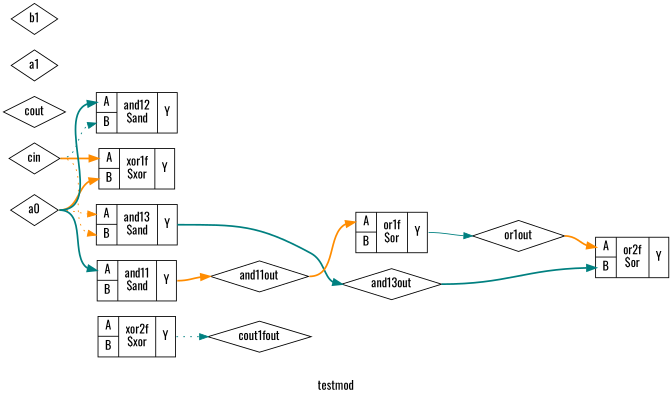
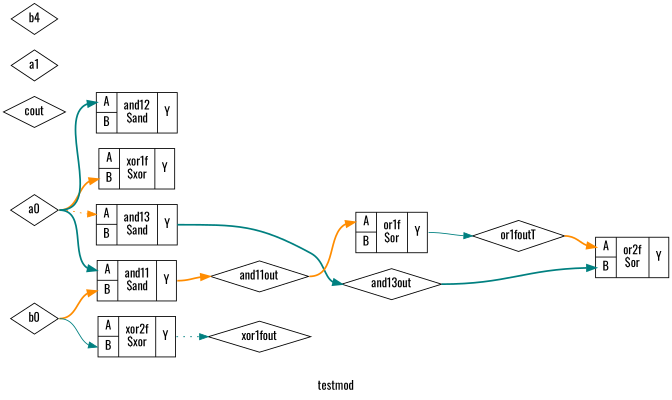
node "b1": label "b1" -> "b4"
node "cin": removed
node "or1out": label "or1out" -> "or1foutT"
node "b0": added
node "cout1fout": label "cout1fout" -> "xor1fout"
